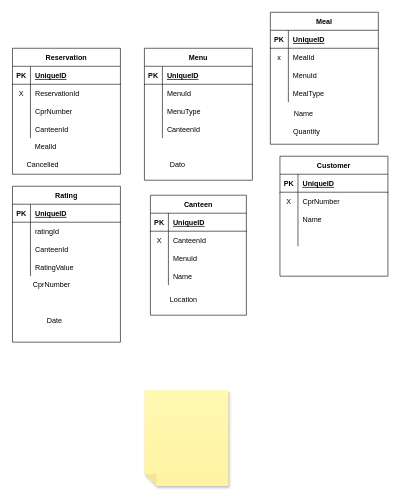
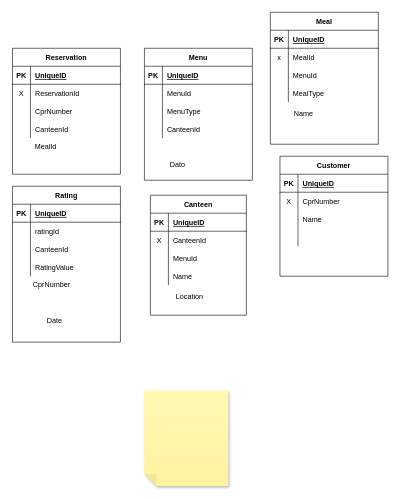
node "Quantity": removed
node "Cancelled": removed
node "Location": moved (183, 300) -> (189, 297)
